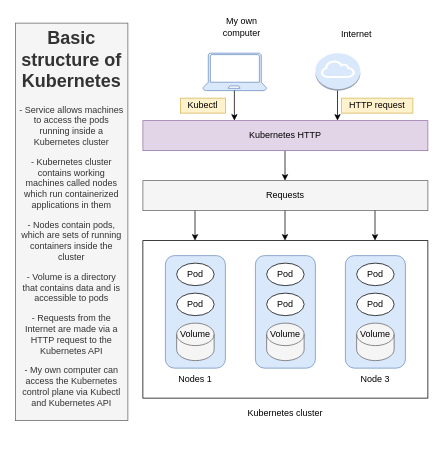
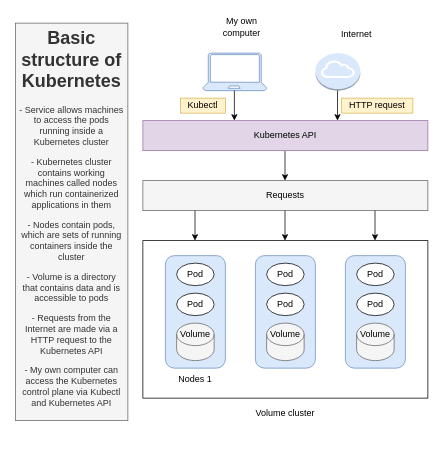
node "Kubernetes HTTP": label "Kubernetes HTTP" -> "Kubernetes API"
node "Node 3": removed
node "Kubernetes cluster": label "Kubernetes cluster" -> "Volume cluster"
